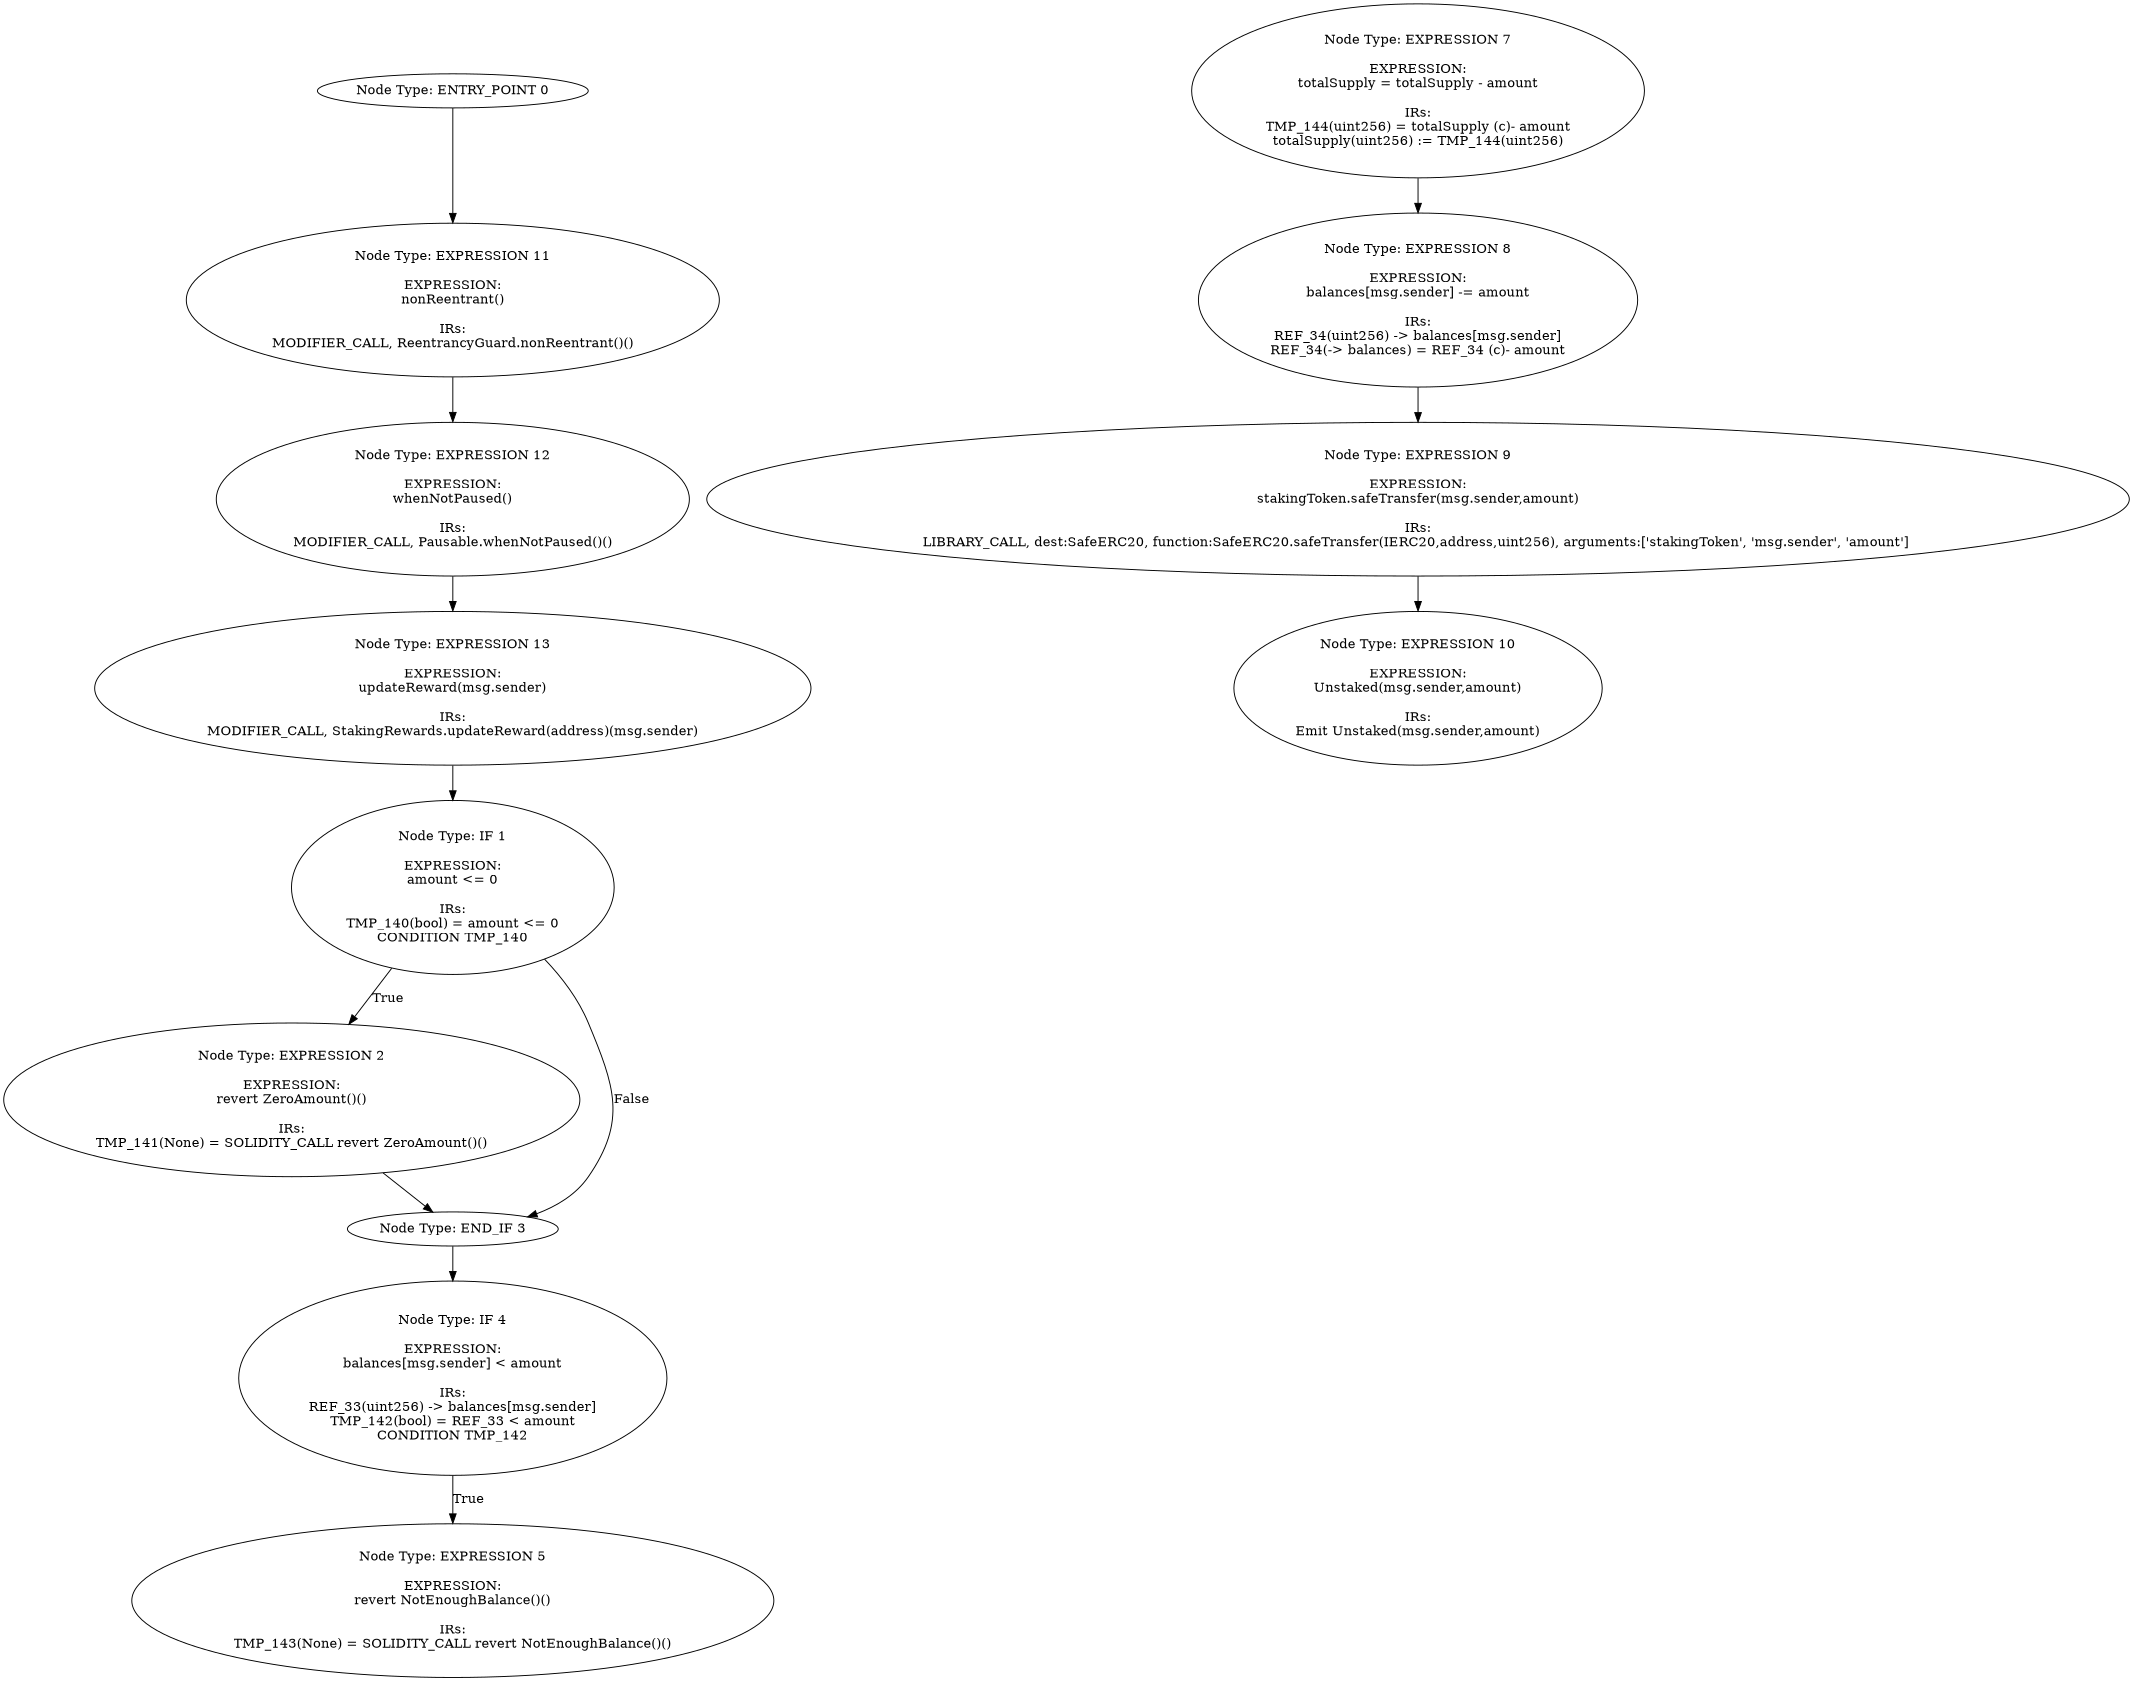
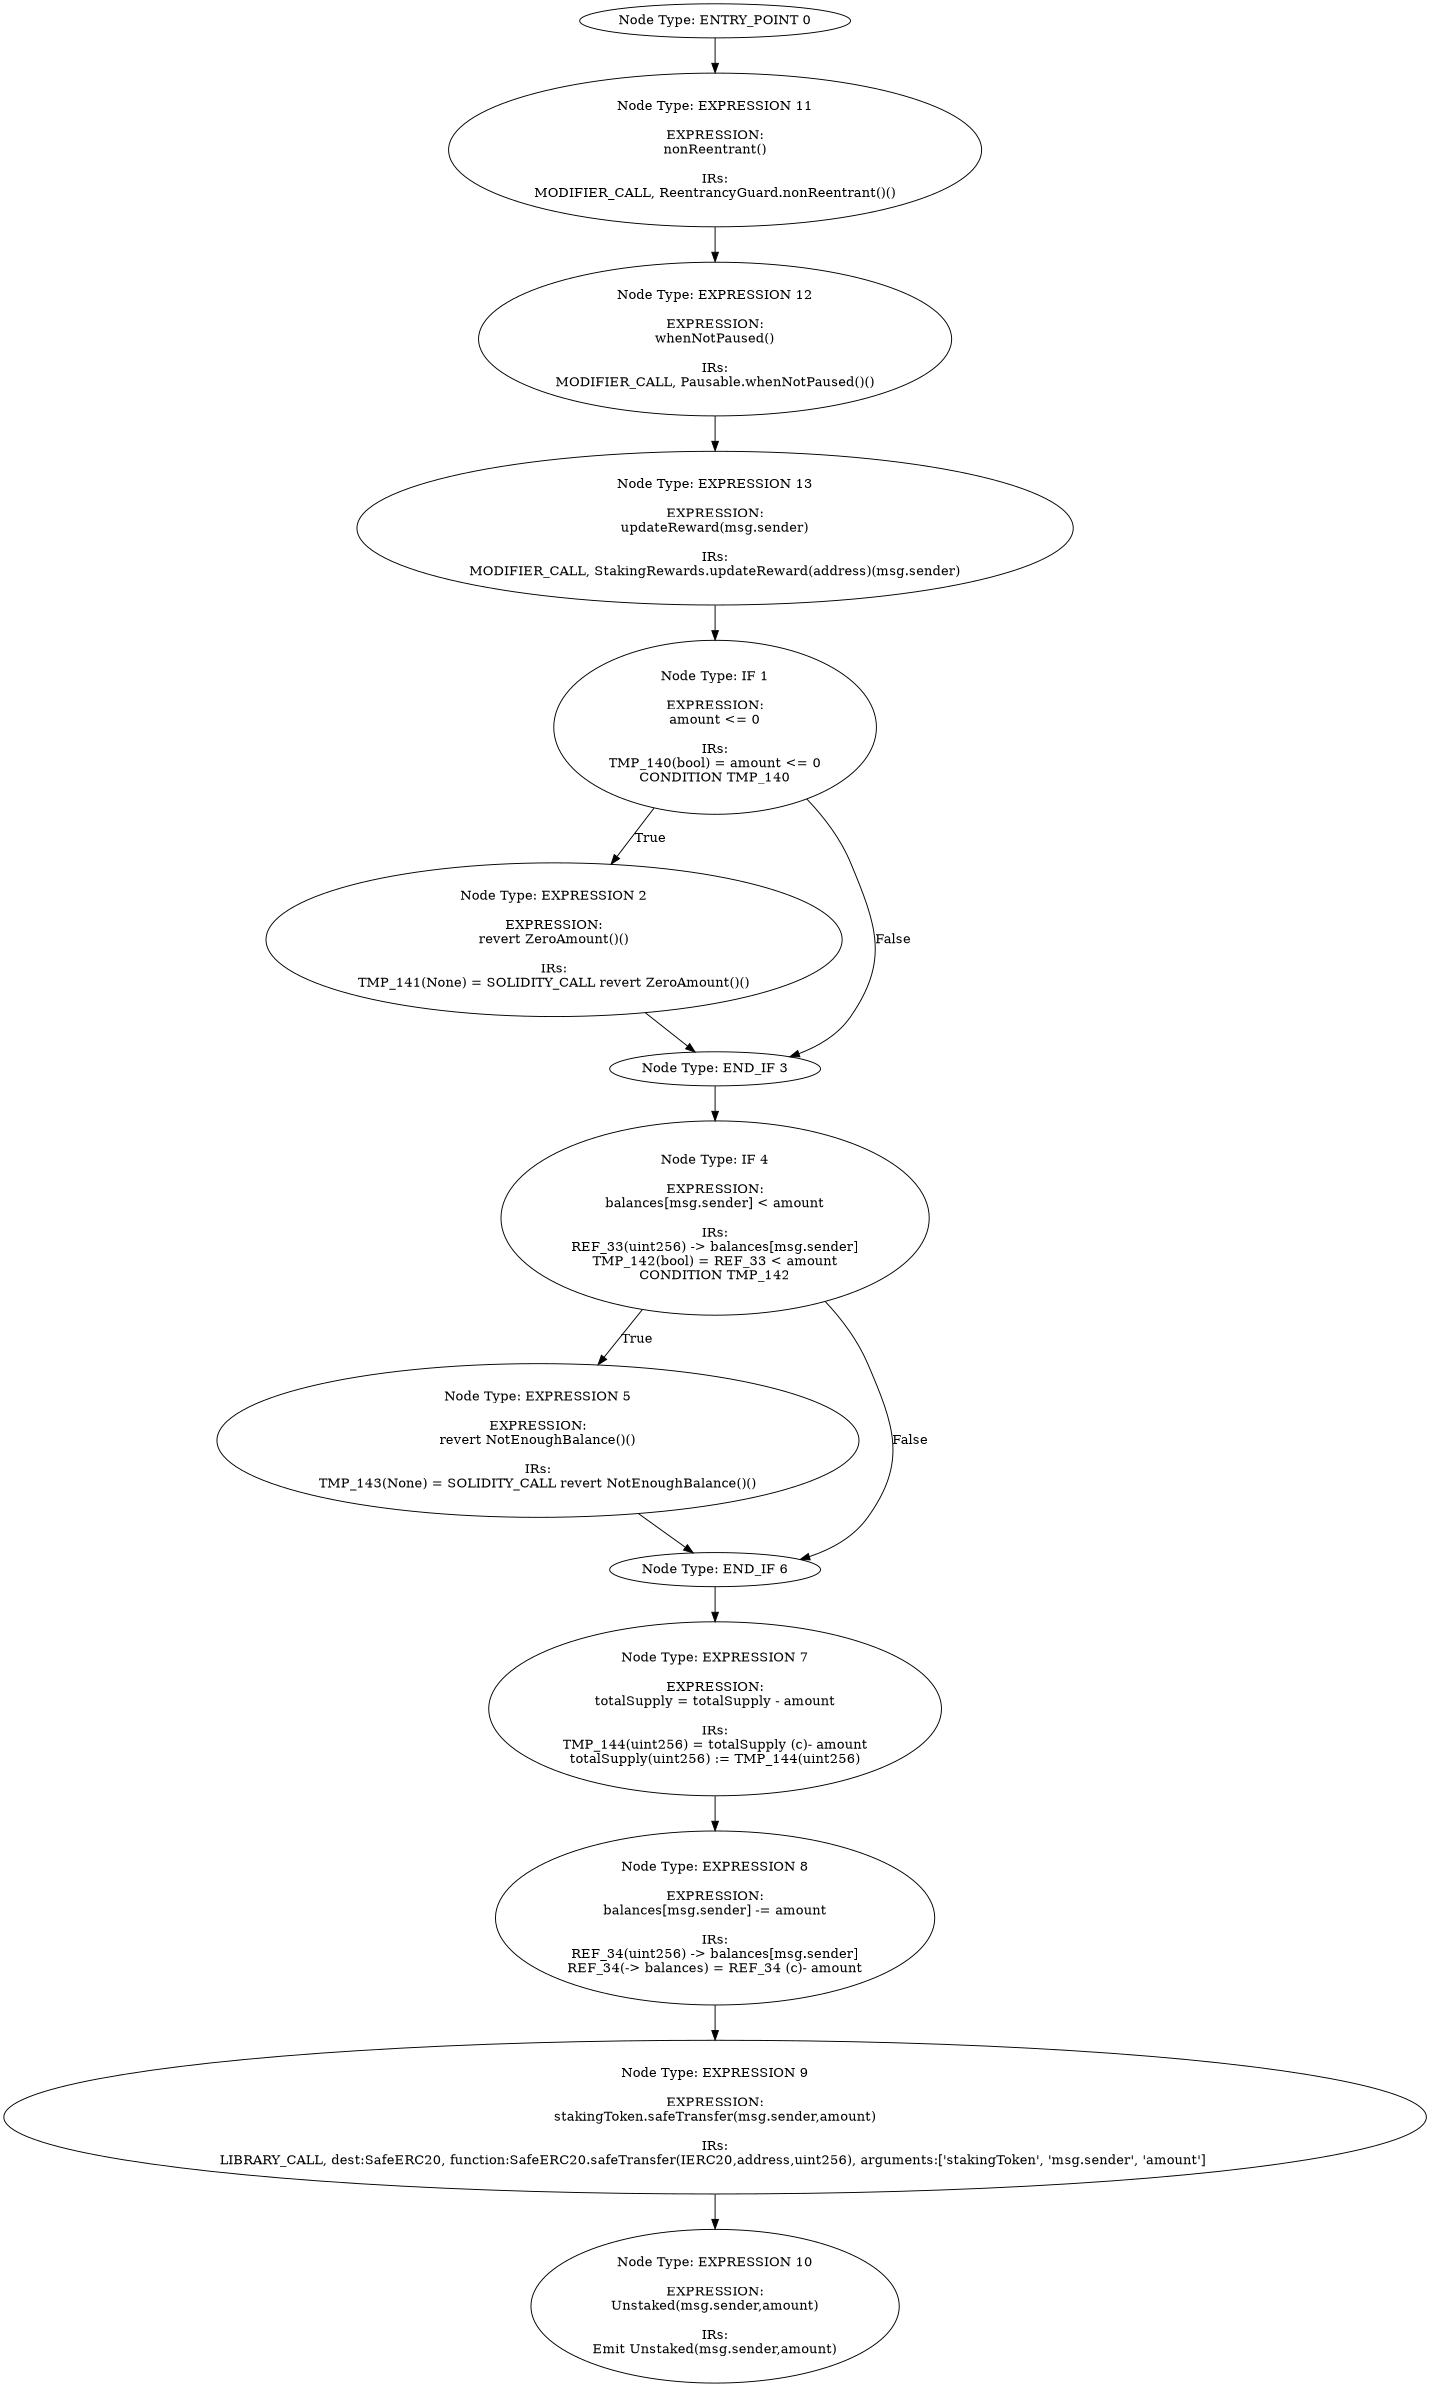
node "Node Type: END_IF 6": added
